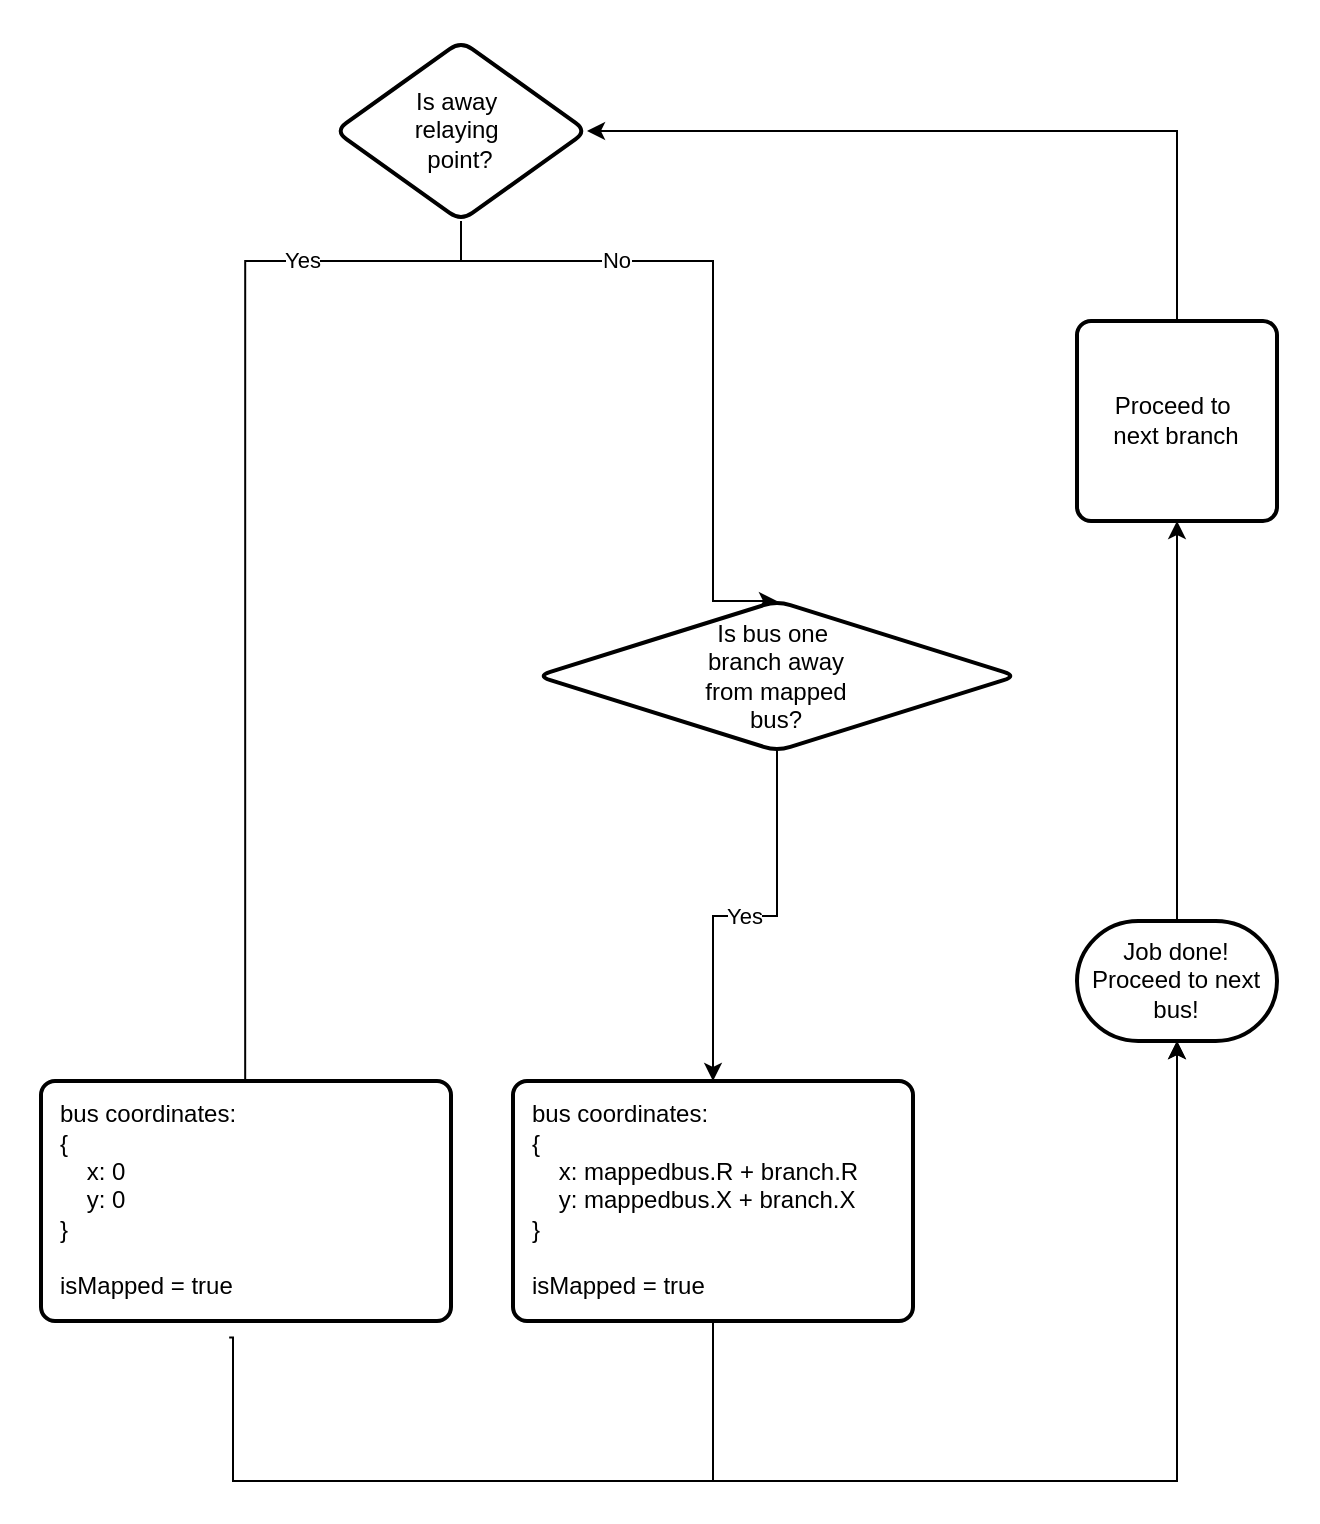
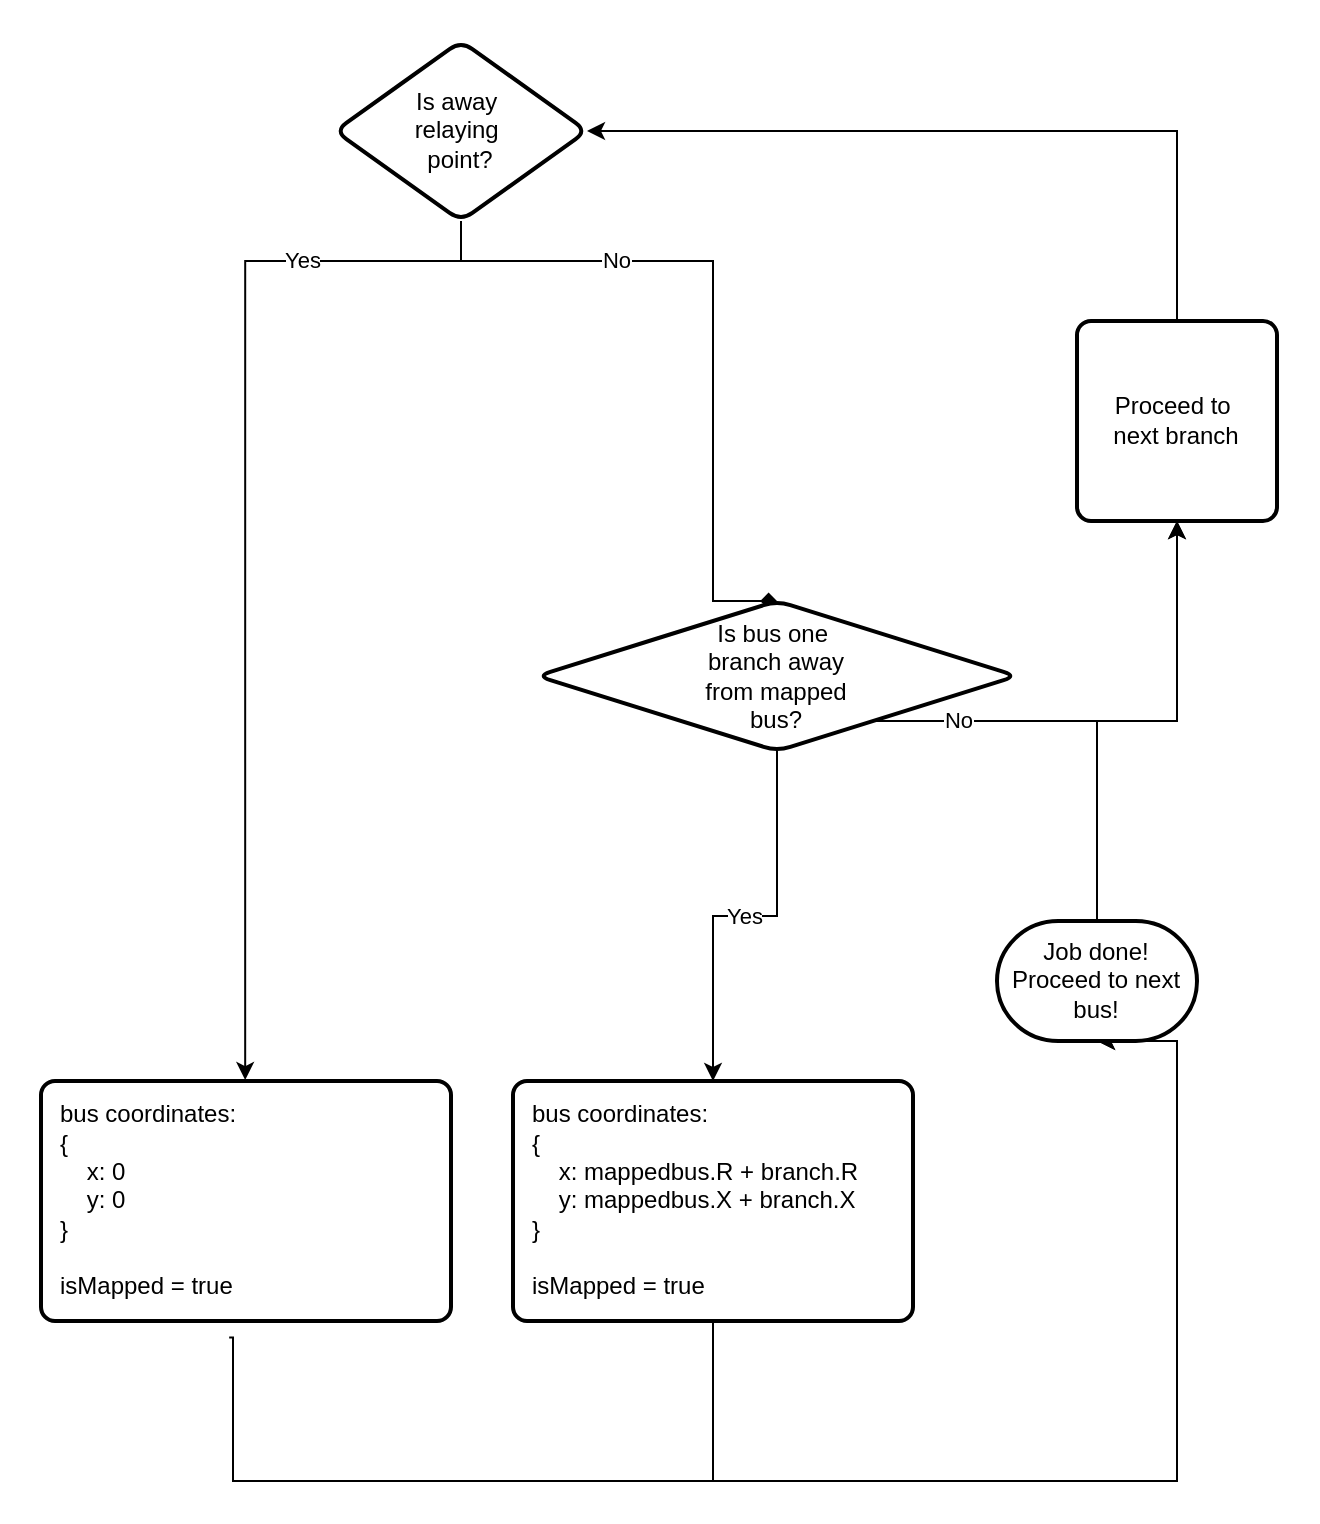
edge "Is away relaying point?" -> "Is bus one branch away from mapped bus?": arrowhead classic -> diamond
edge "Is bus one branch away from mapped bus?" -> "Proceed to next branch": added, label "No"
node "Job done! Proceed to next bus!": moved (1177, 981) -> (1097, 981)
edge "Is away relaying point?" -- "bus coordinates: { x: 0 y: 0 } isMapped = true": arrowhead none -> classic
